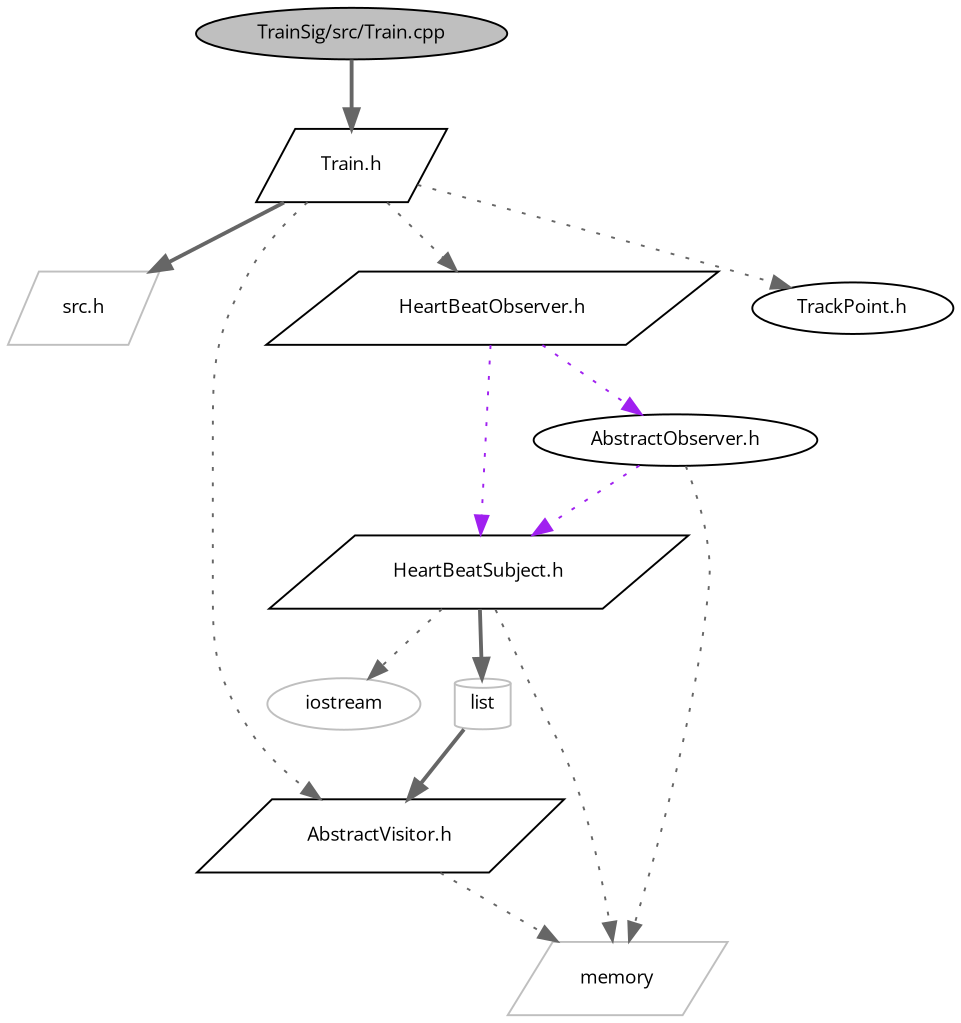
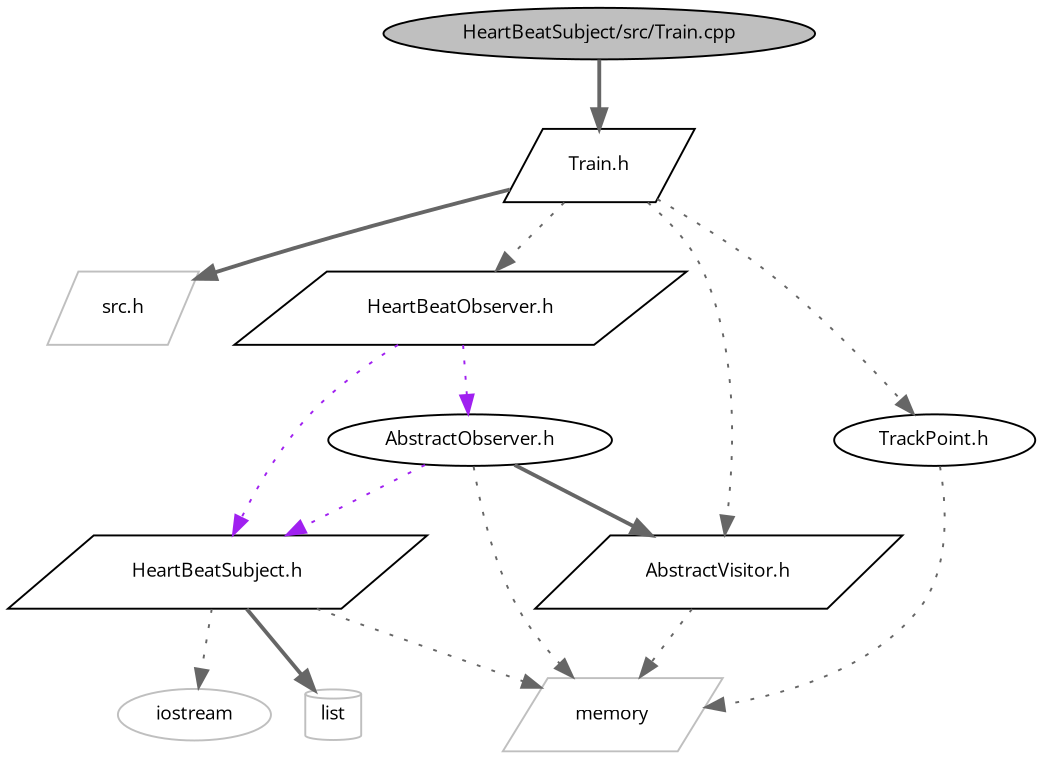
node "TrainSig/src/Train.cpp": label "TrainSig/src/Train.cpp" -> "HeartBeatSubject/src/Train.cpp"
edge "TrackPoint.h" -> "memory": added
edge "list" -> "AbstractVisitor.h": now "AbstractObserver.h" -> "AbstractVisitor.h"
